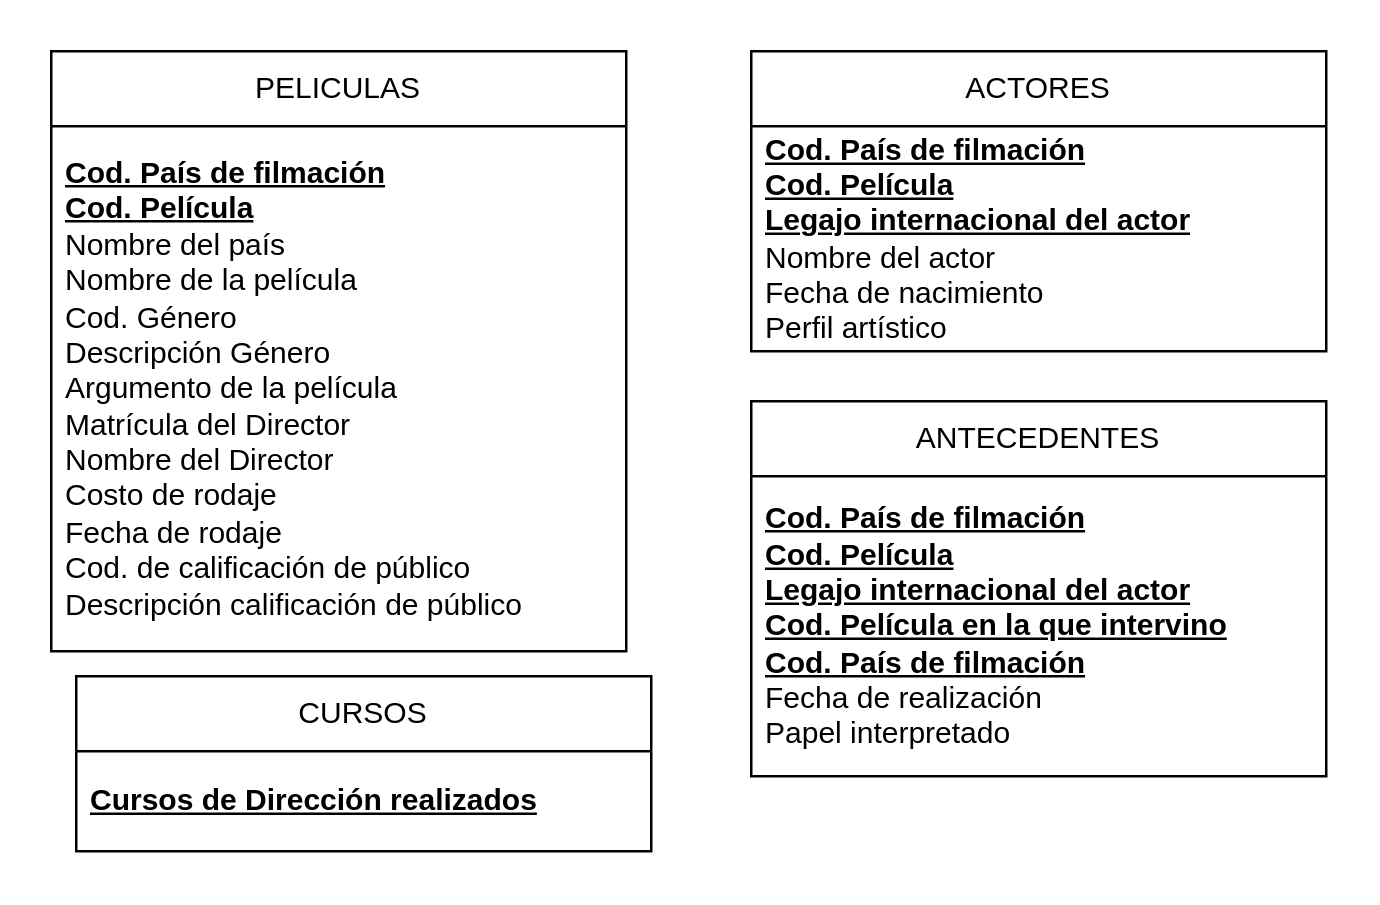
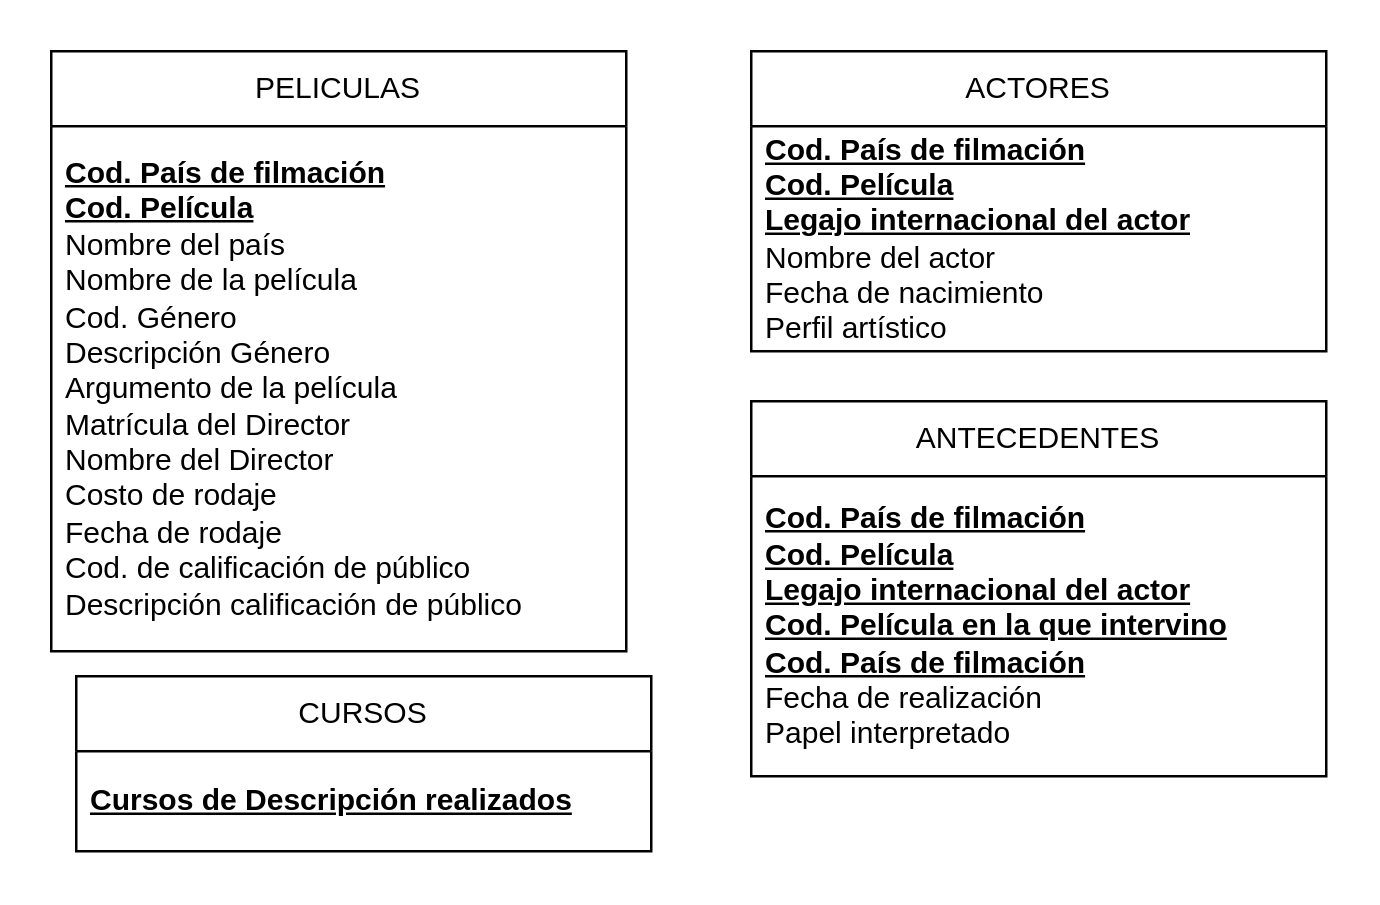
node "Cursos de Dirección realizados": label "Cursos de Dirección realizados" -> "Cursos de Descripción realizados"
